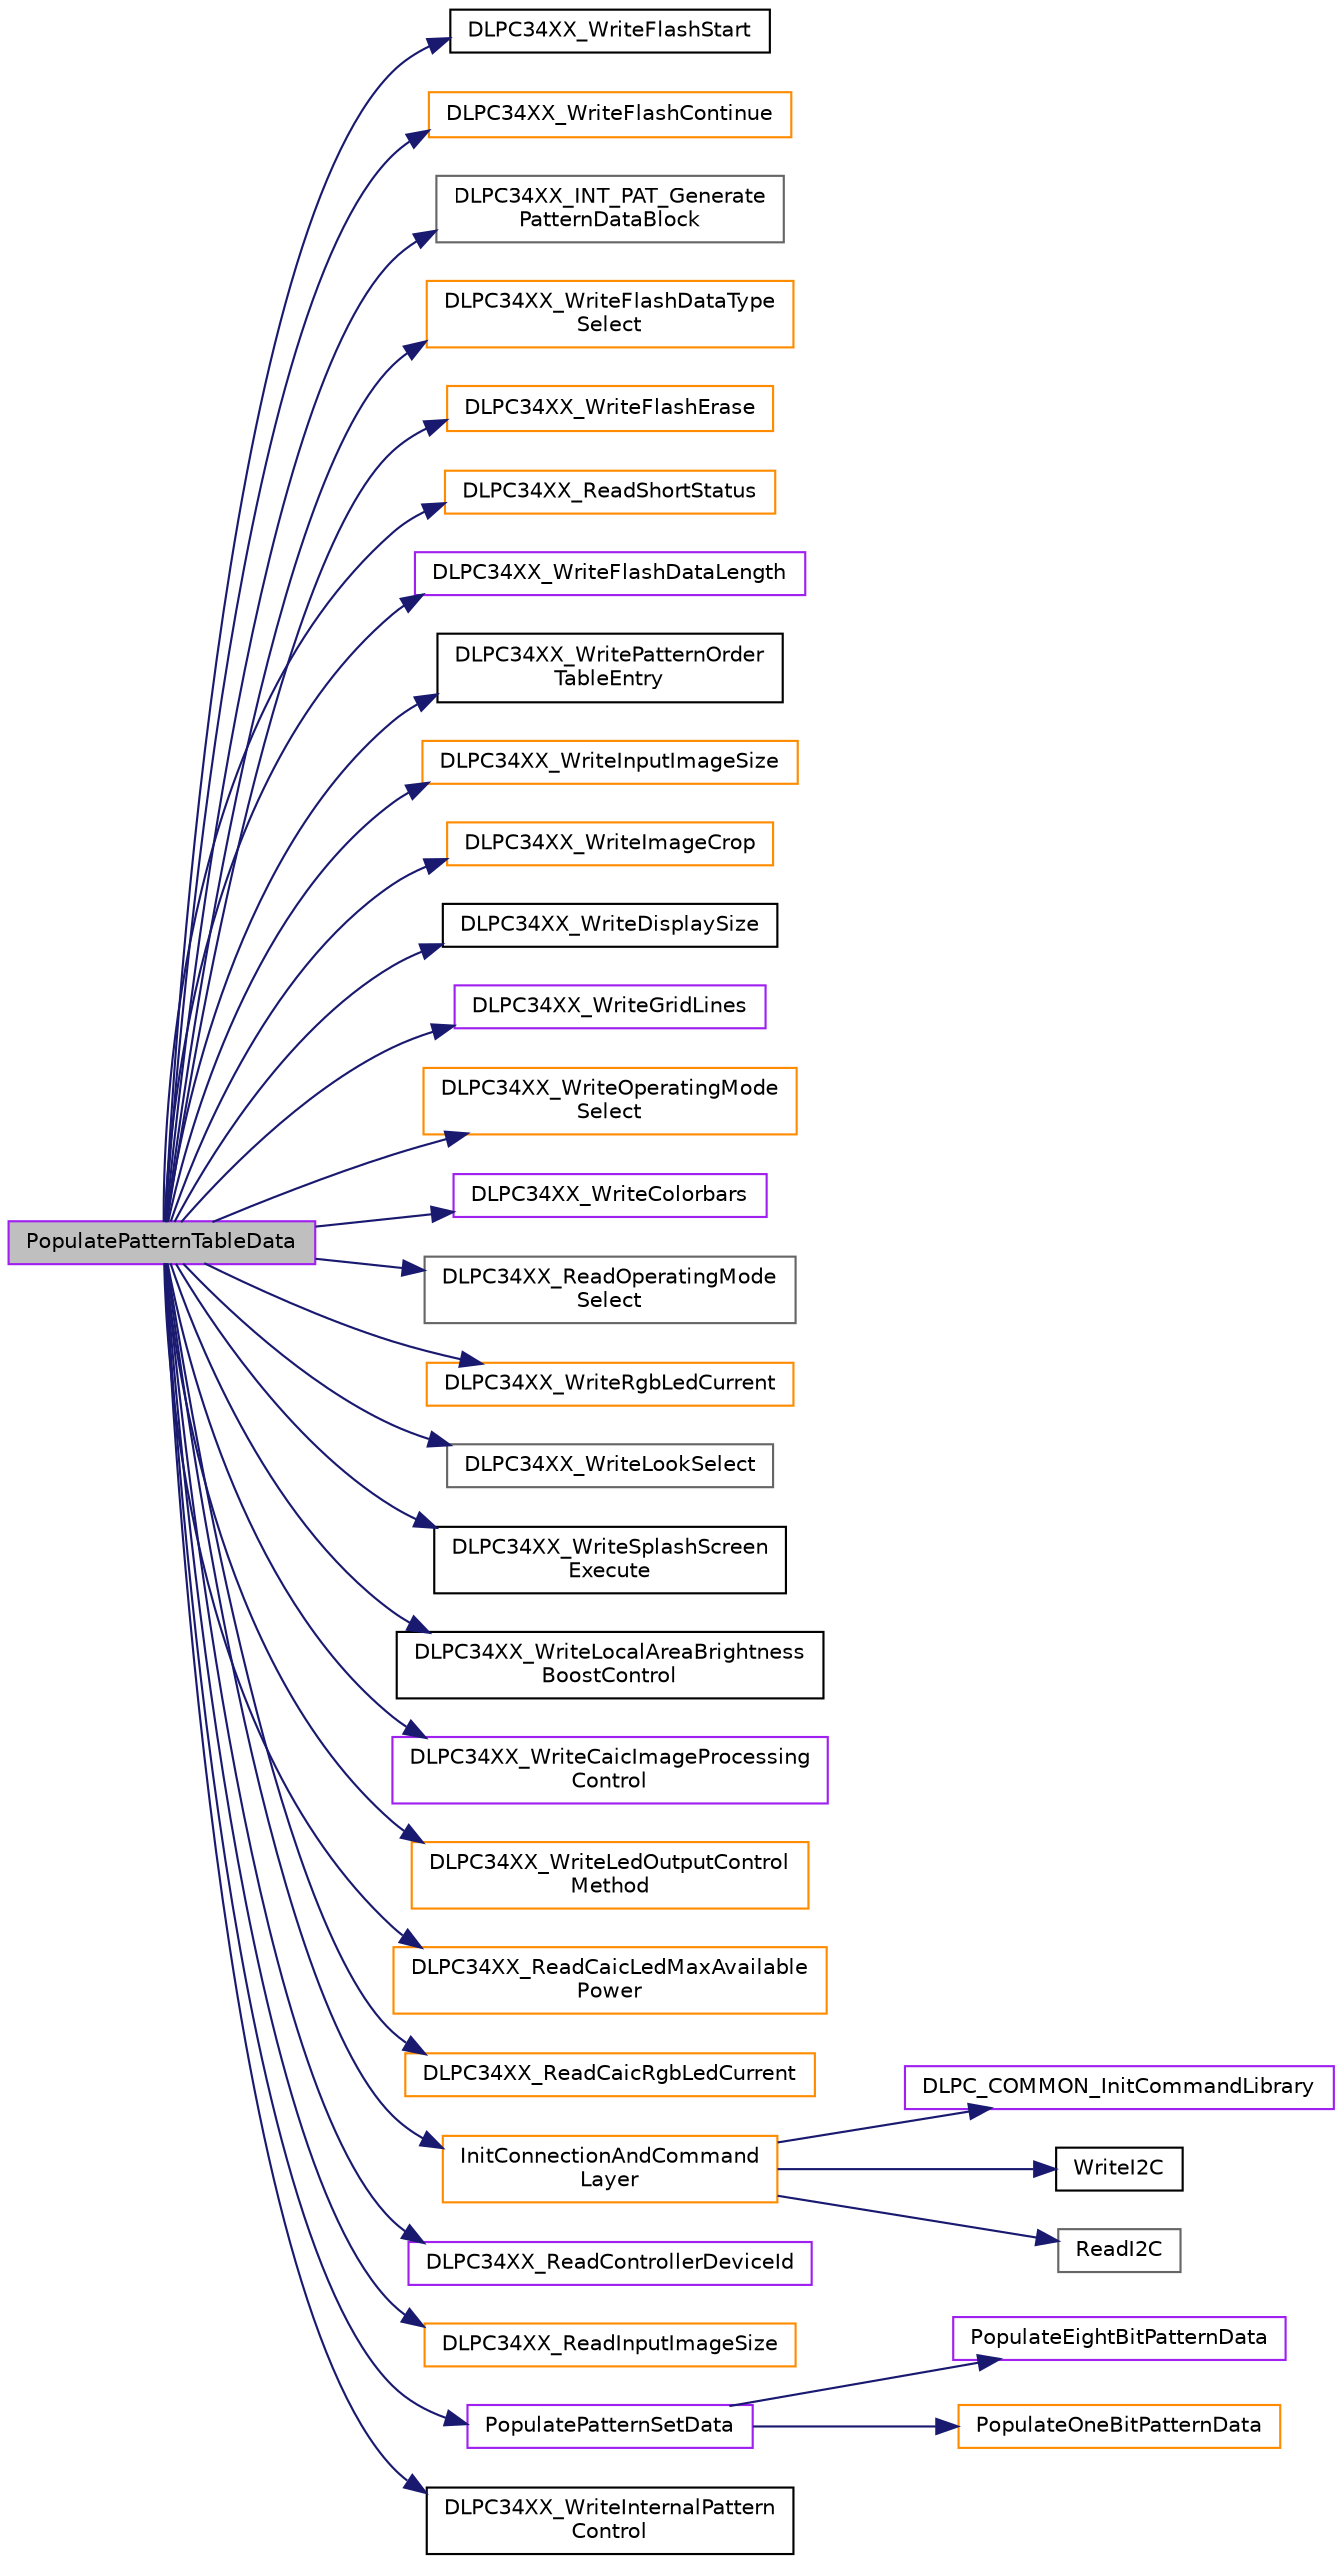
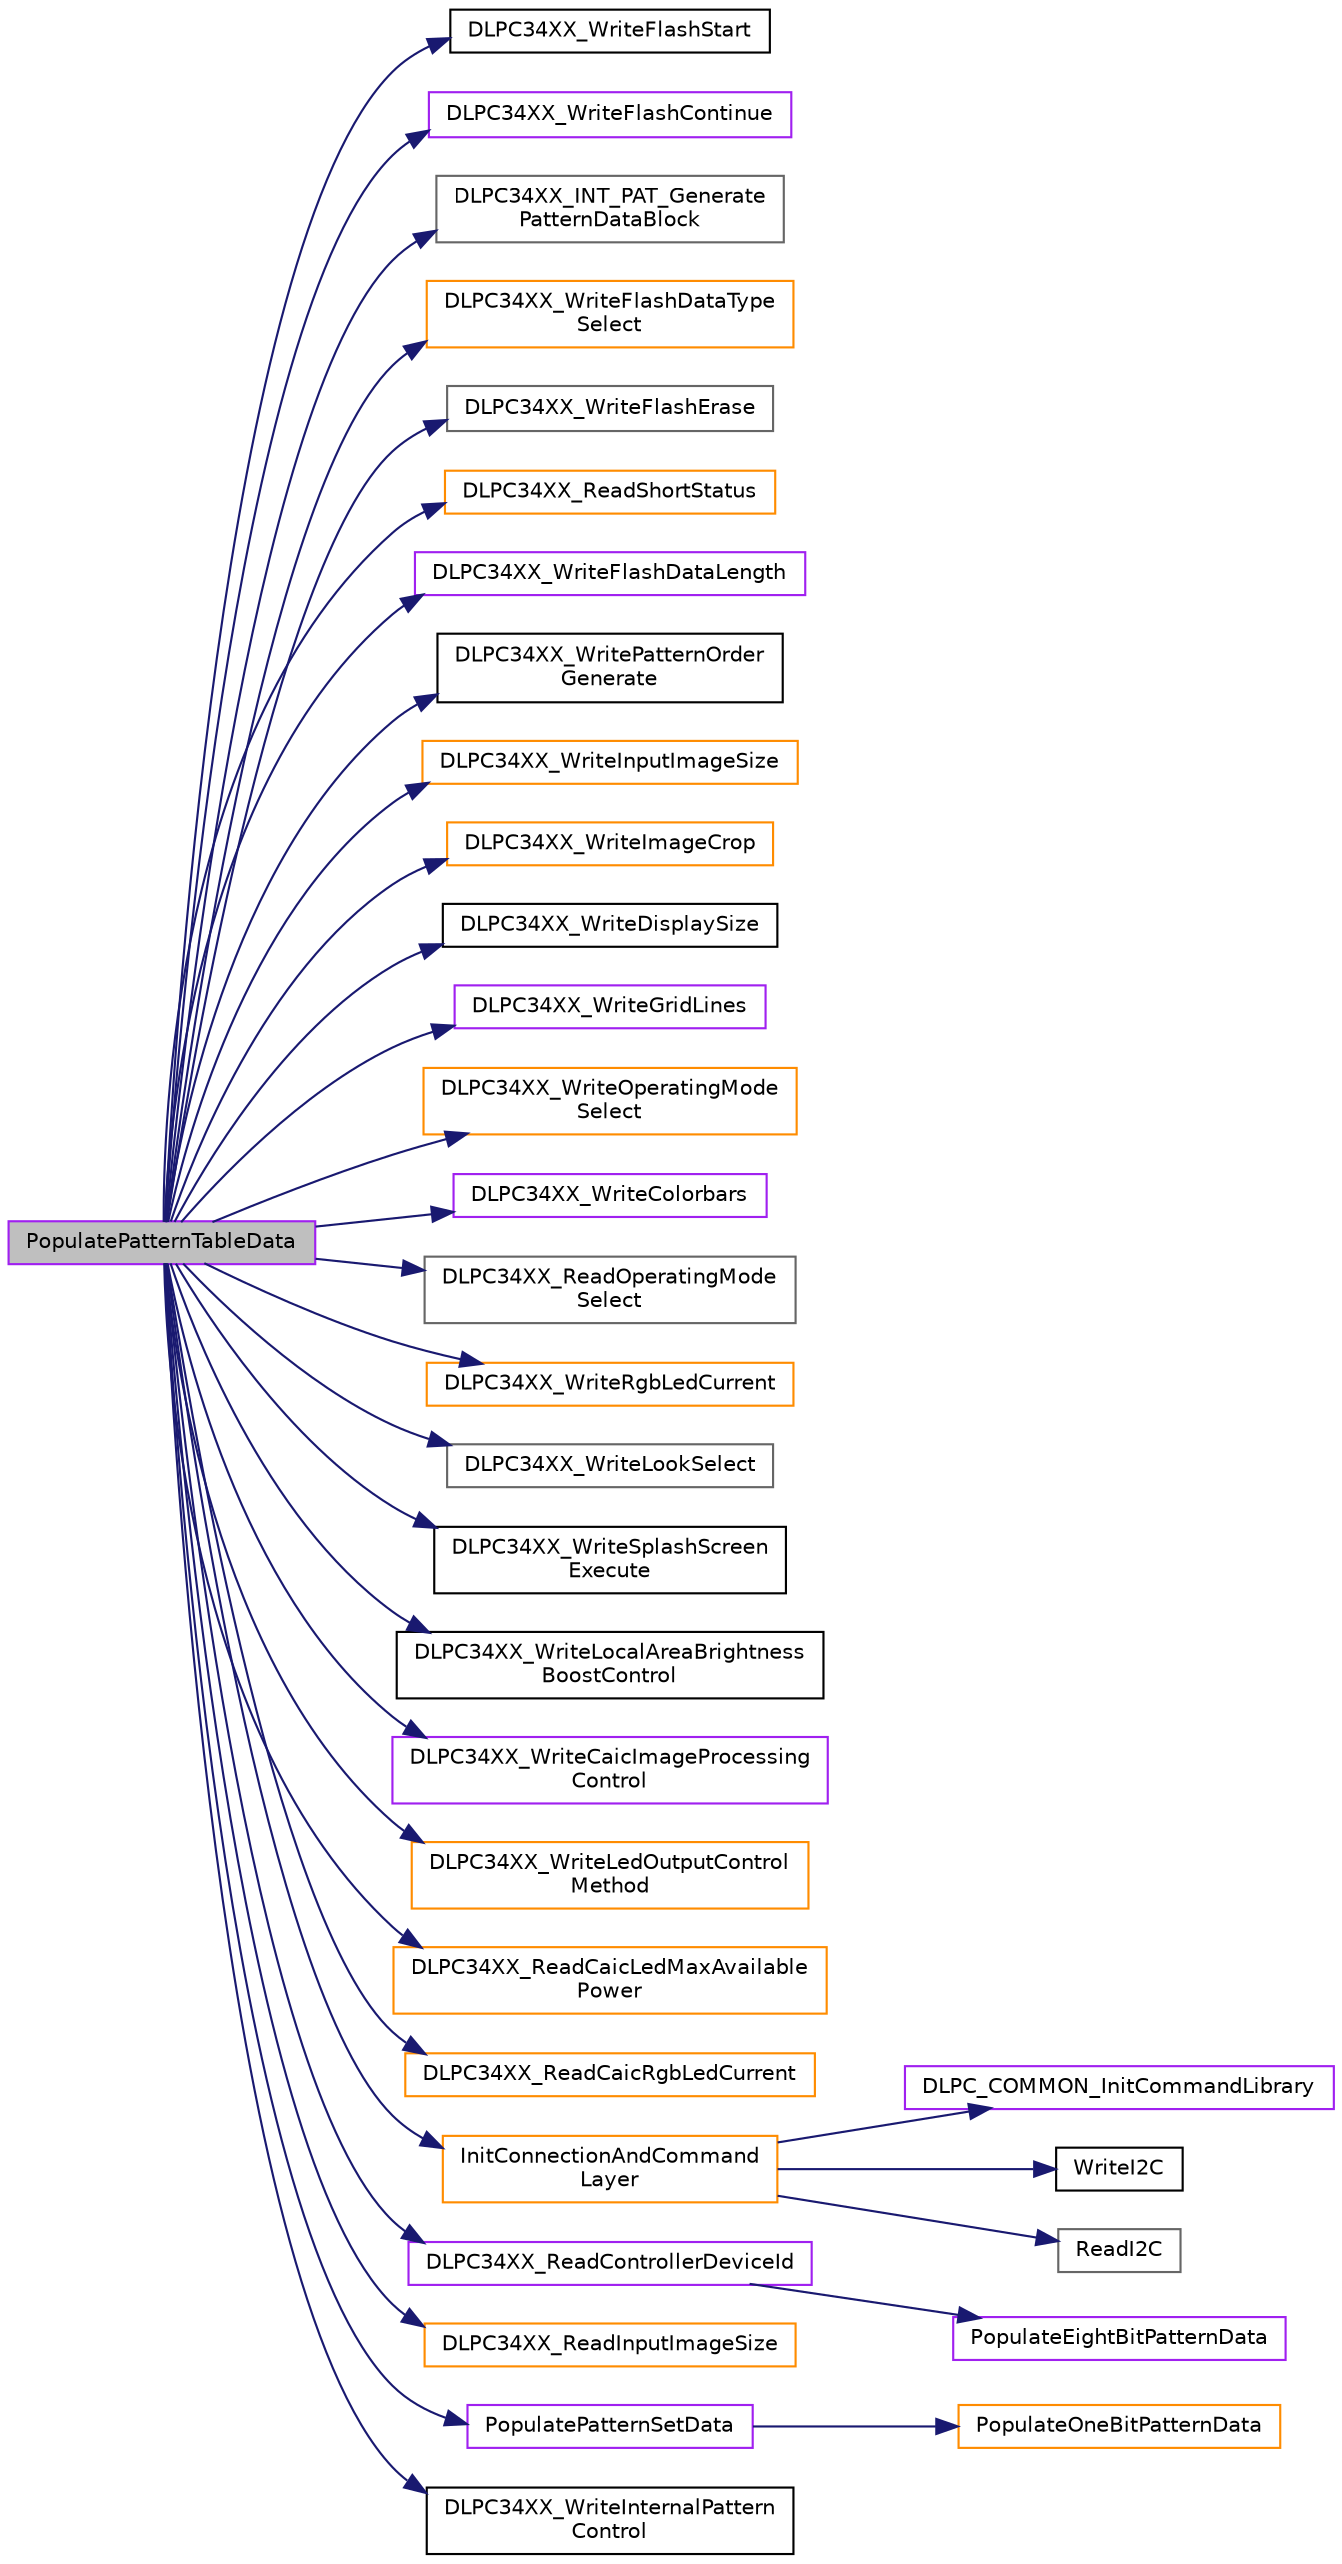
node "DLPC34XX_WriteFlashContinue": color darkorange -> purple
node "DLPC34XX_WriteFlashErase": color darkorange -> gray40
node "DLPC34XX_WritePatternOrder TableEntry": label "DLPC34XX_WritePatternOrder TableEntry" -> "DLPC34XX_WritePatternOrder Generate"
edge "PopulatePatternSetData" -> "PopulateEightBitPatternData": now "DLPC34XX_ReadControllerDeviceId" -> "PopulateEightBitPatternData"
